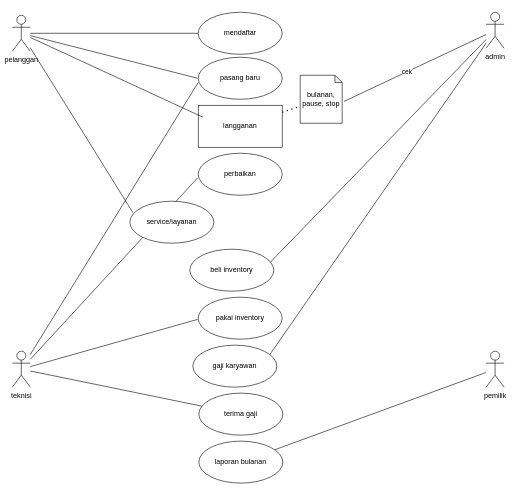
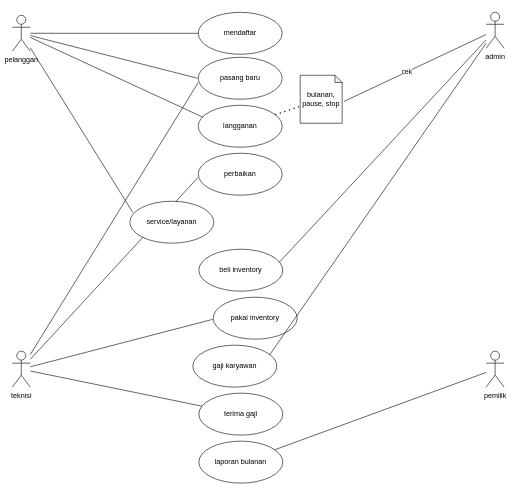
node "langganan": shape rectangle -> ellipse
node "beli inventory": moved (232, 270) -> (241, 270)
node "pakai inventory": moved (240, 318) -> (255, 318)
